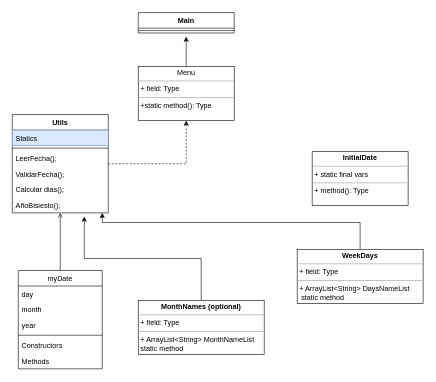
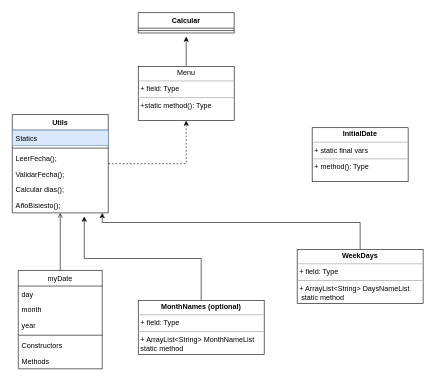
node "Main": label "Main" -> "Calcular"
node "InitialDate + static final vars + method(): Type": moved (360, 179) -> (360, 155)
